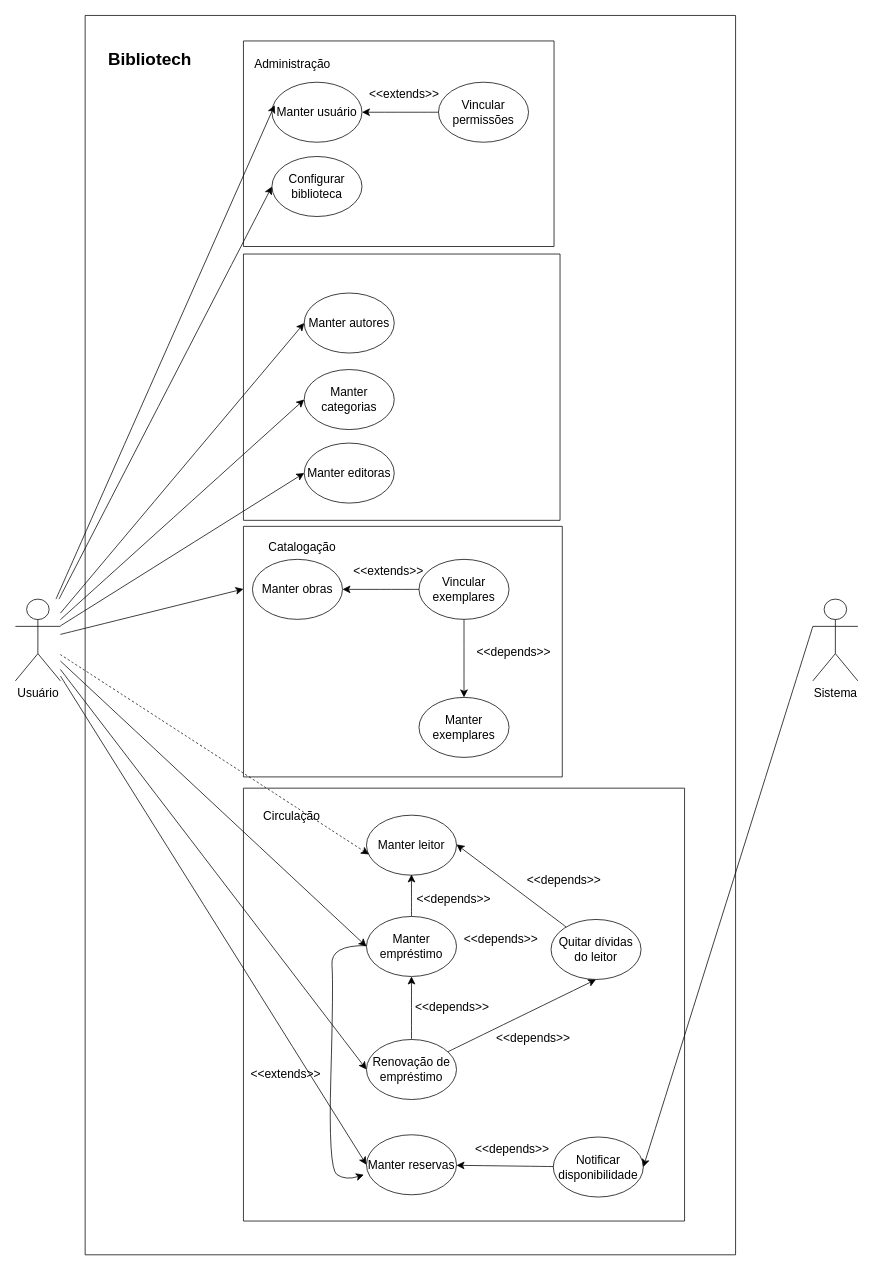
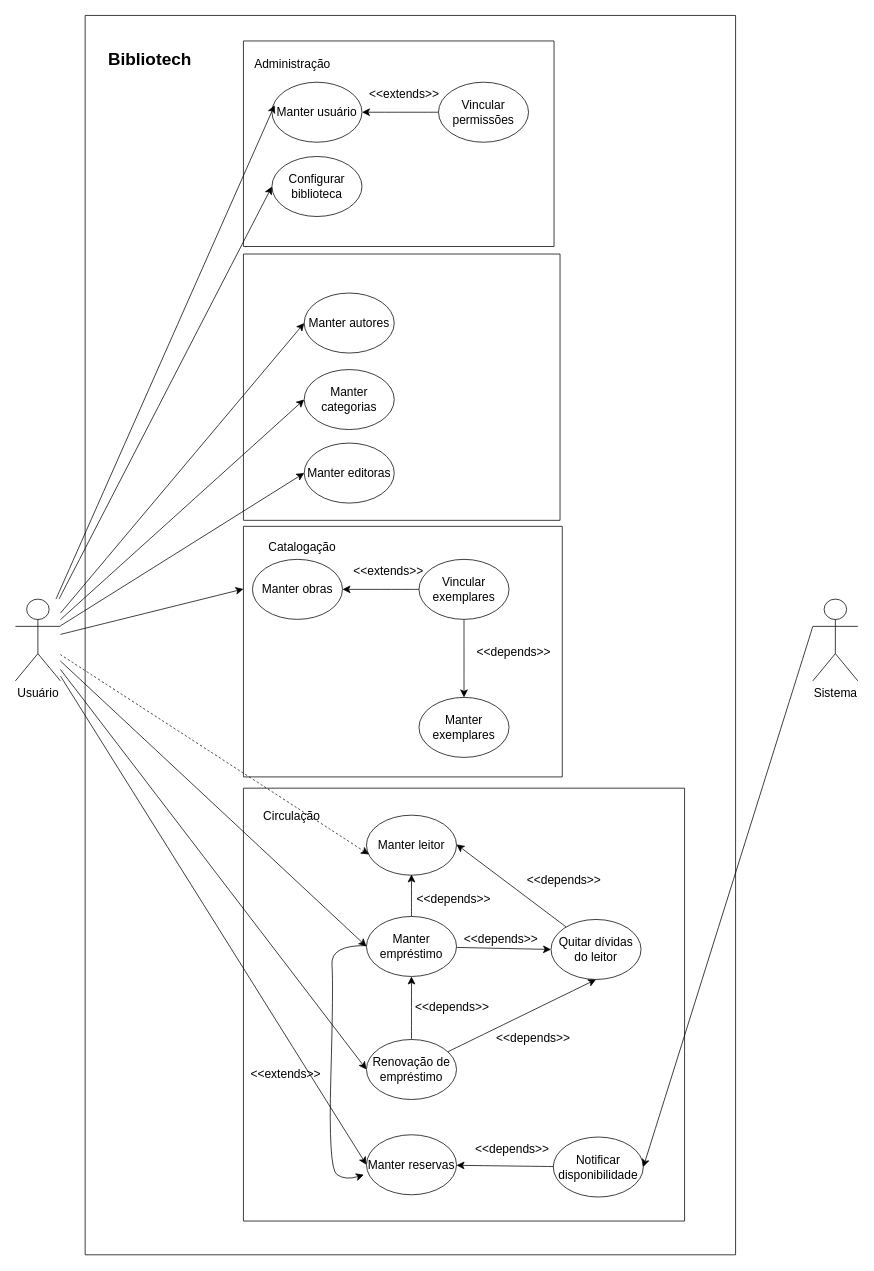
edge "Manter empréstimo" -> "Quitar dívidas do leitor": added
